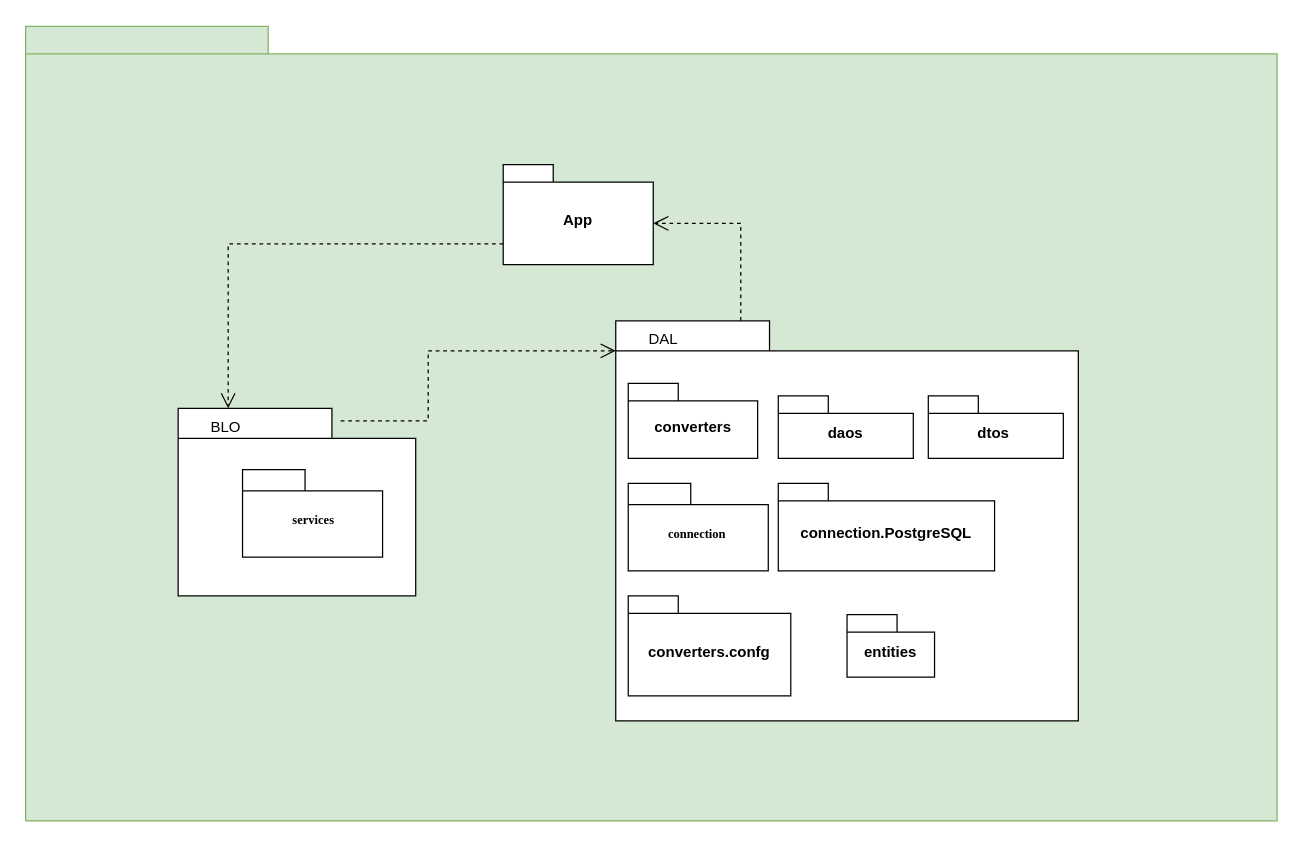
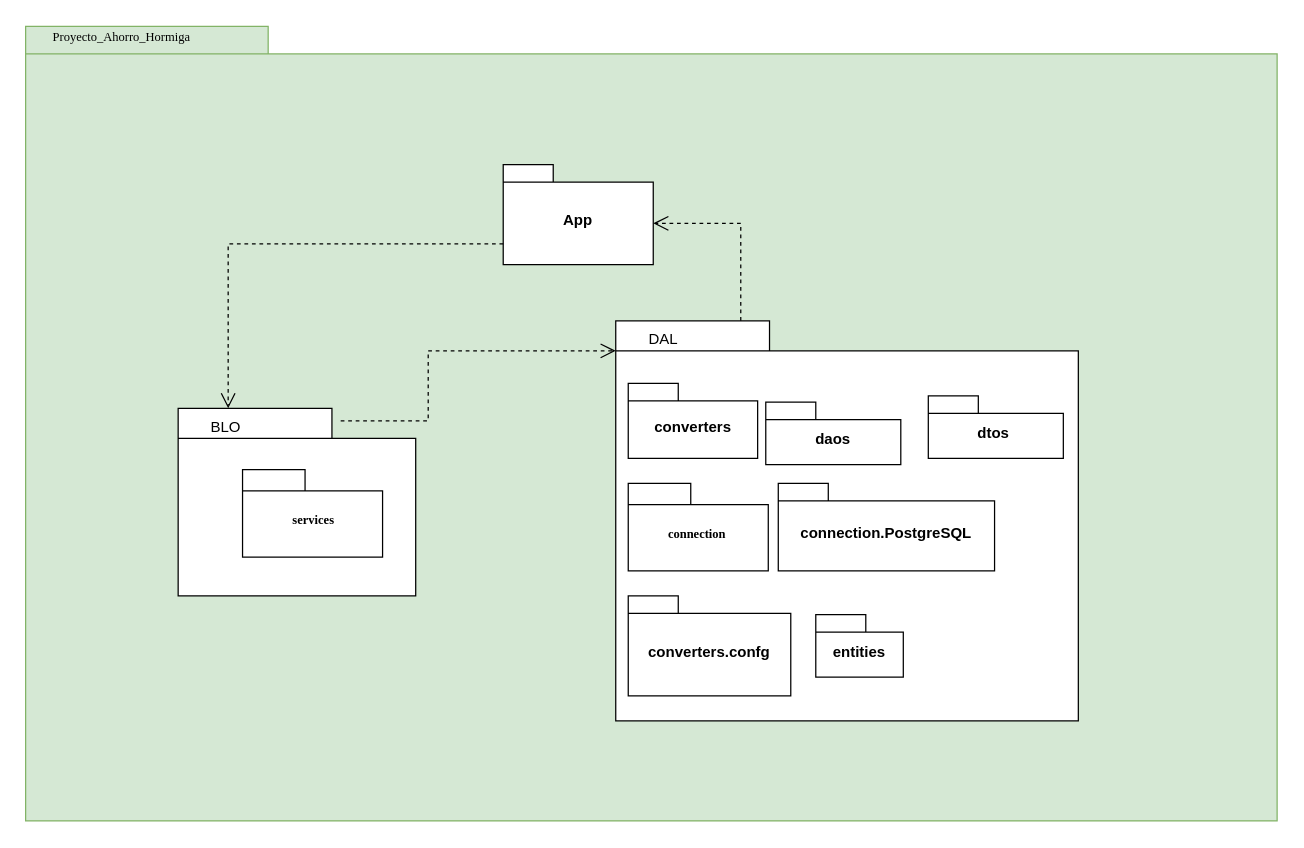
node "Proyecto_Ahorro_Hormiga": added
node "daos": moved (846, 427) -> (833, 433)
node "entities": moved (891, 646) -> (859, 646)
